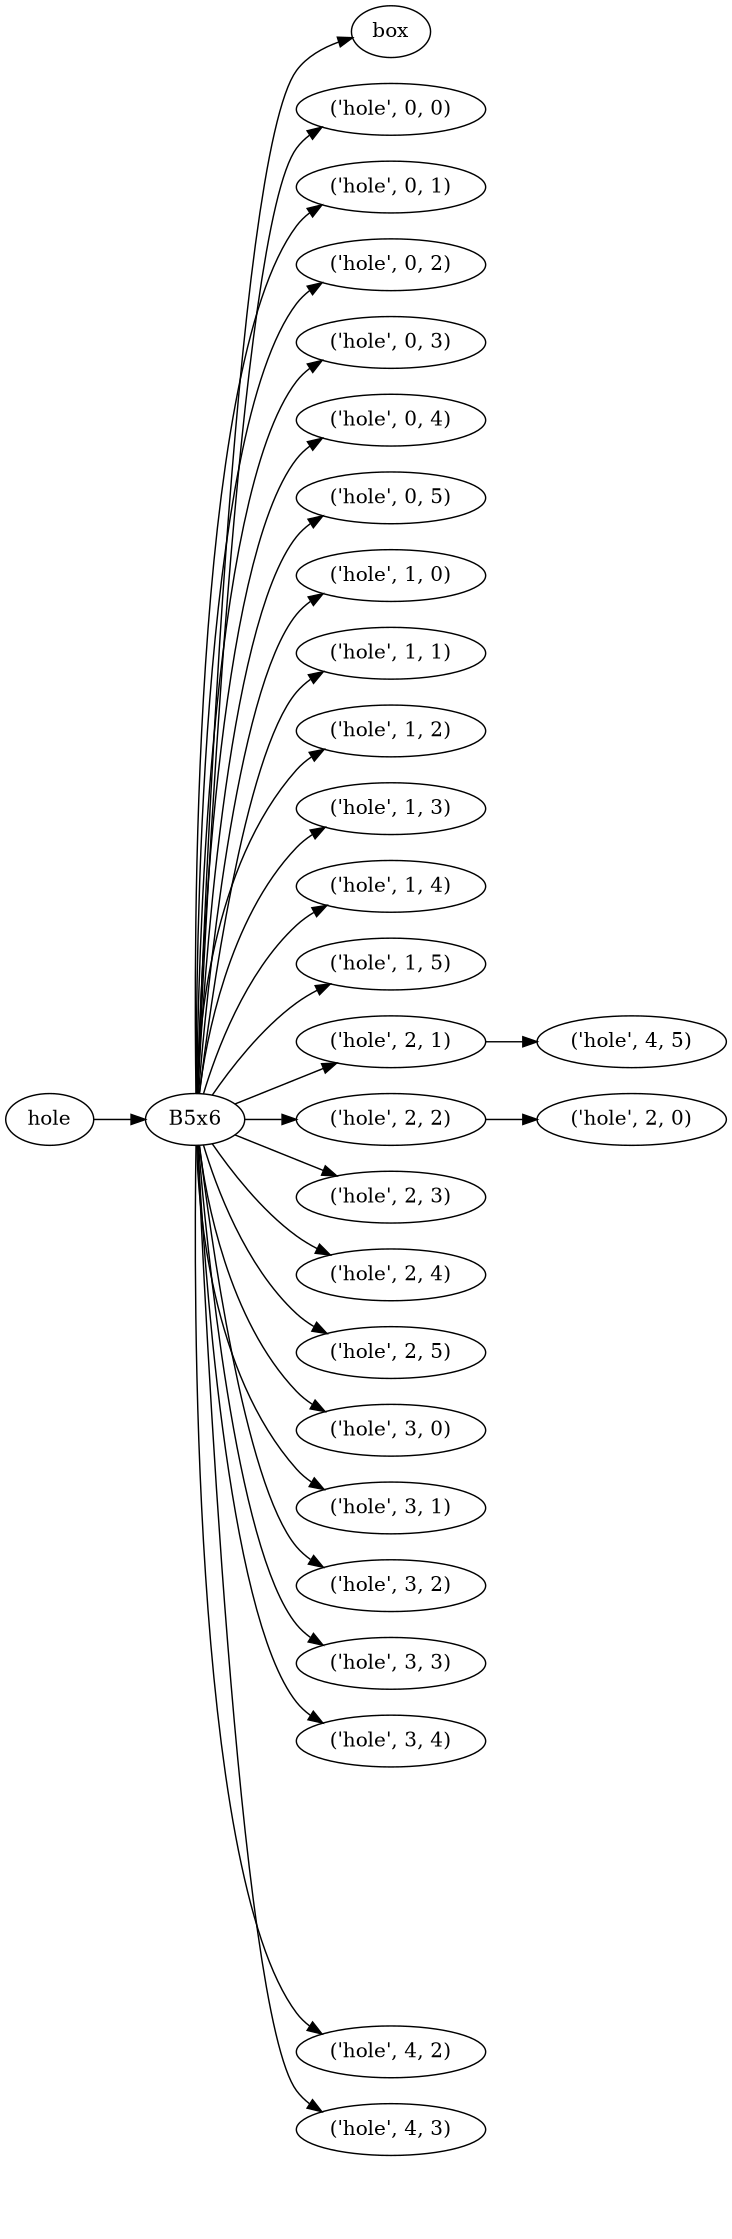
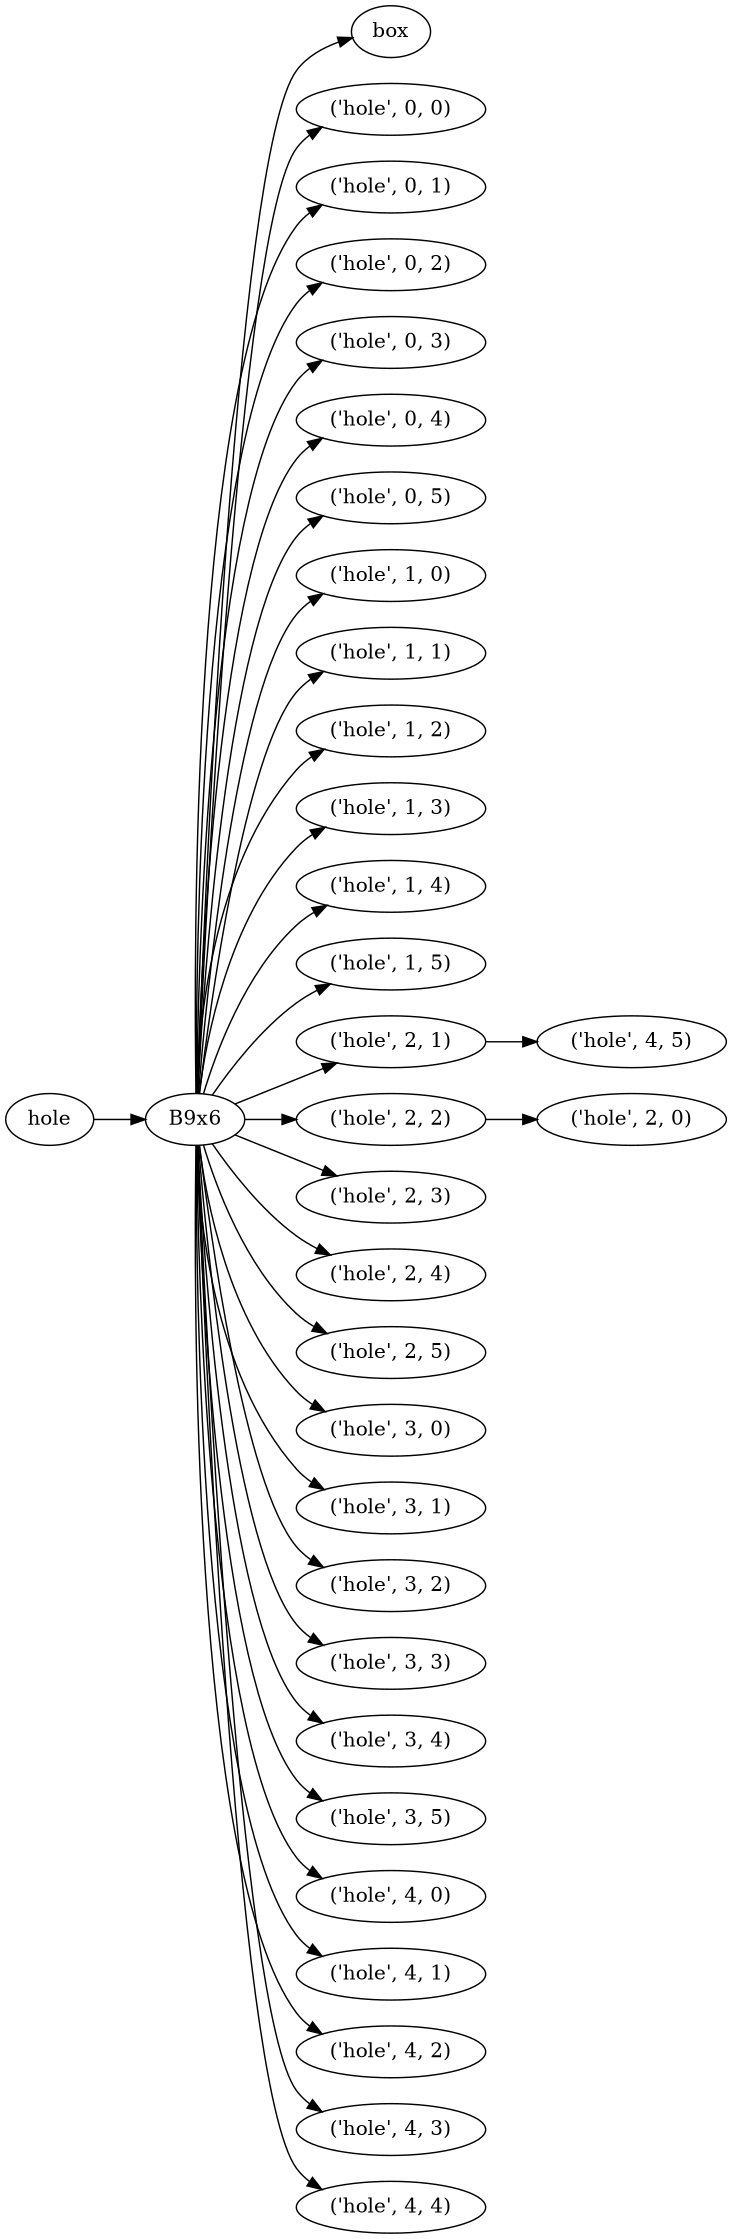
node "B5x6": label "B5x6" -> "B9x6"
node "('hole', 3, 5)": added
node "('hole', 4, 0)": added
node "('hole', 4, 1)": added
node "('hole', 4, 4)": added
